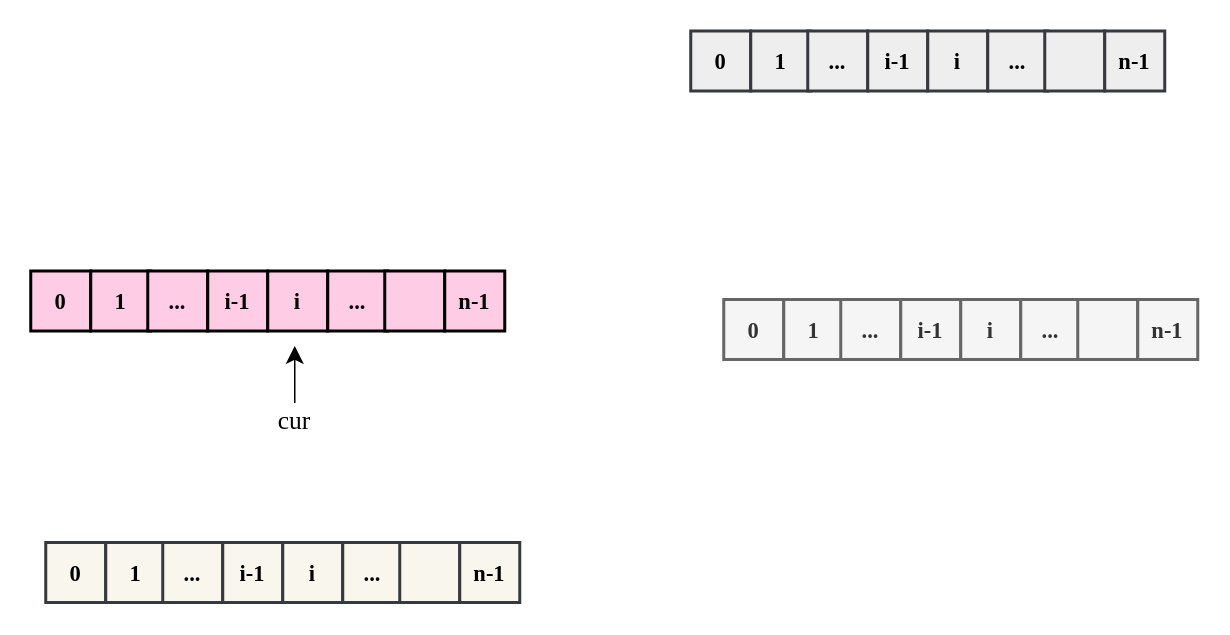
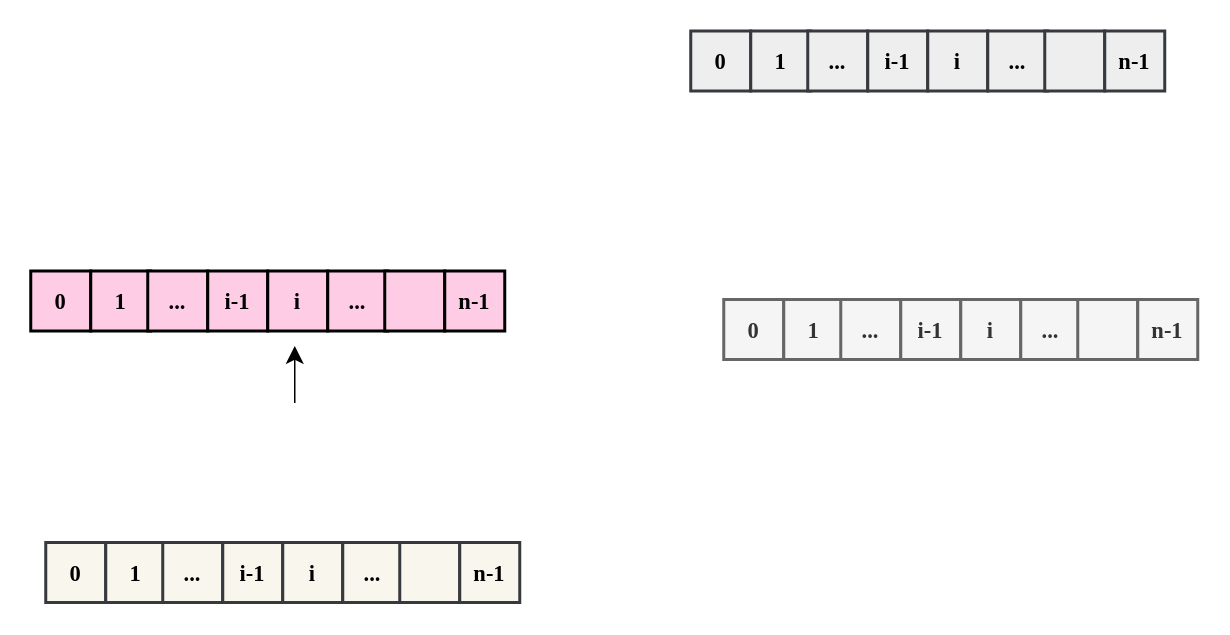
node "cur": removed
